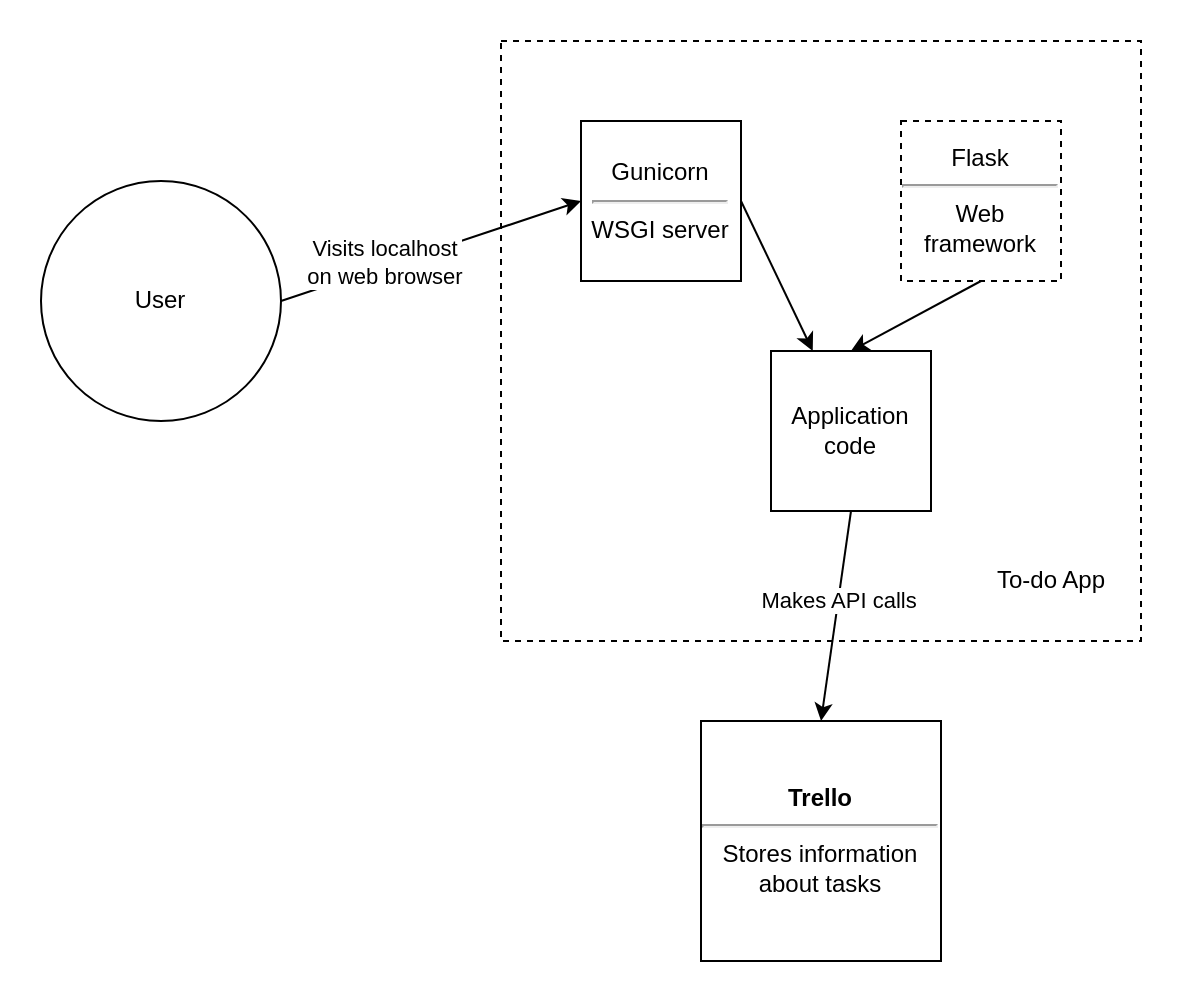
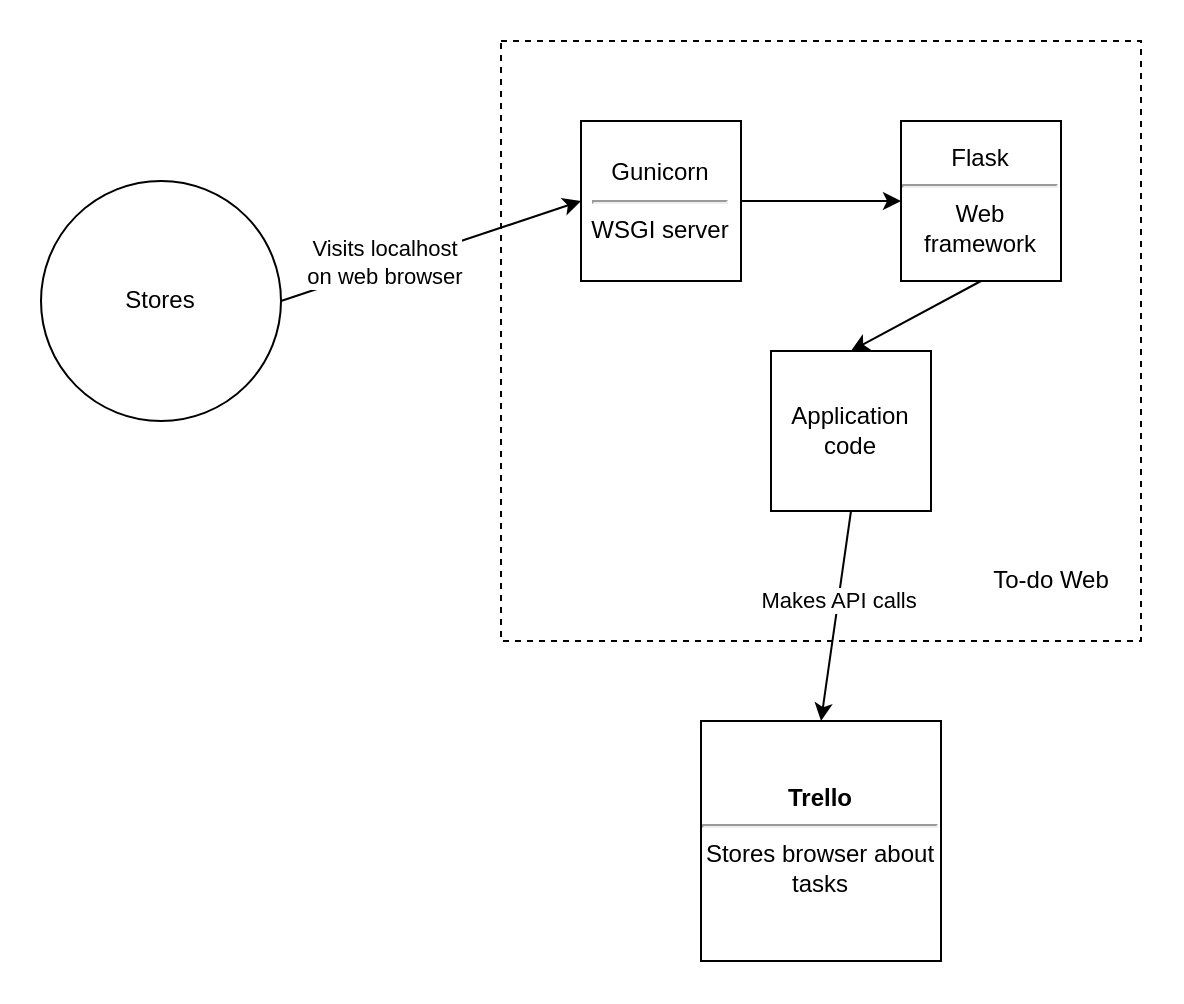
node "Flask Web framework": style dashed -> solid
edge "Gunicorn WSGI server" -> "Application code": now "Gunicorn WSGI server" -> "Flask Web framework"
node "User": label "User" -> "Stores"
node "To-do App": label "To-do App" -> "To-do Web"
node "Trello Stores information about tasks": label "Trello Stores information about tasks" -> "Trello Stores browser about tasks"
